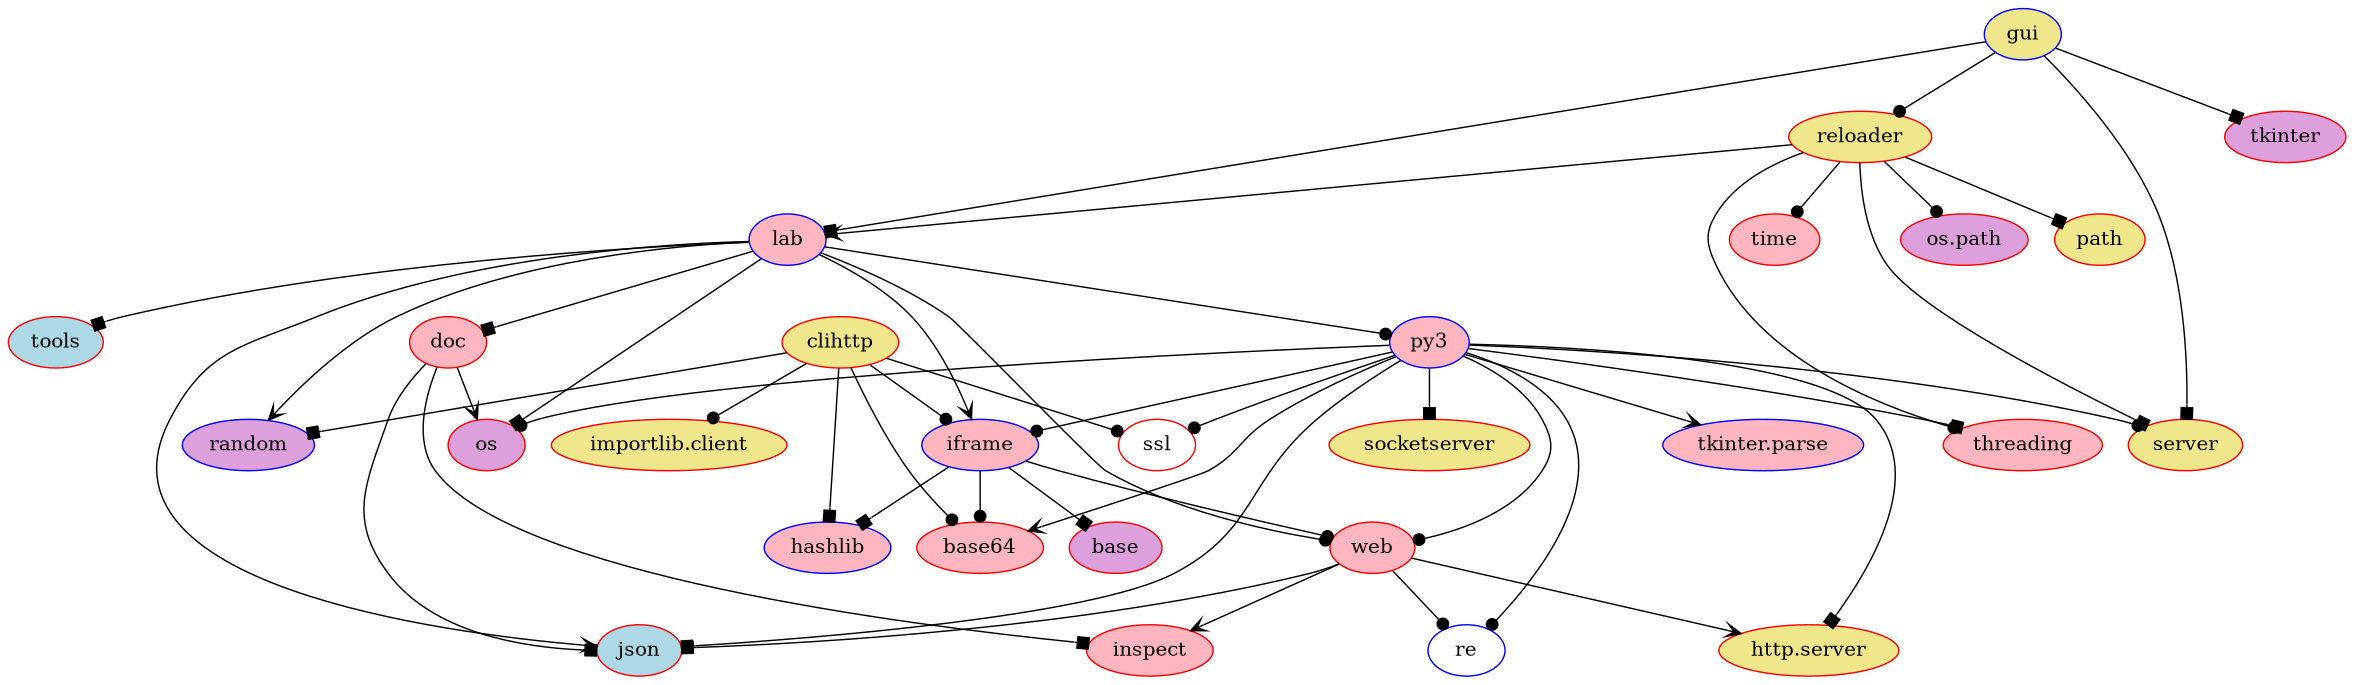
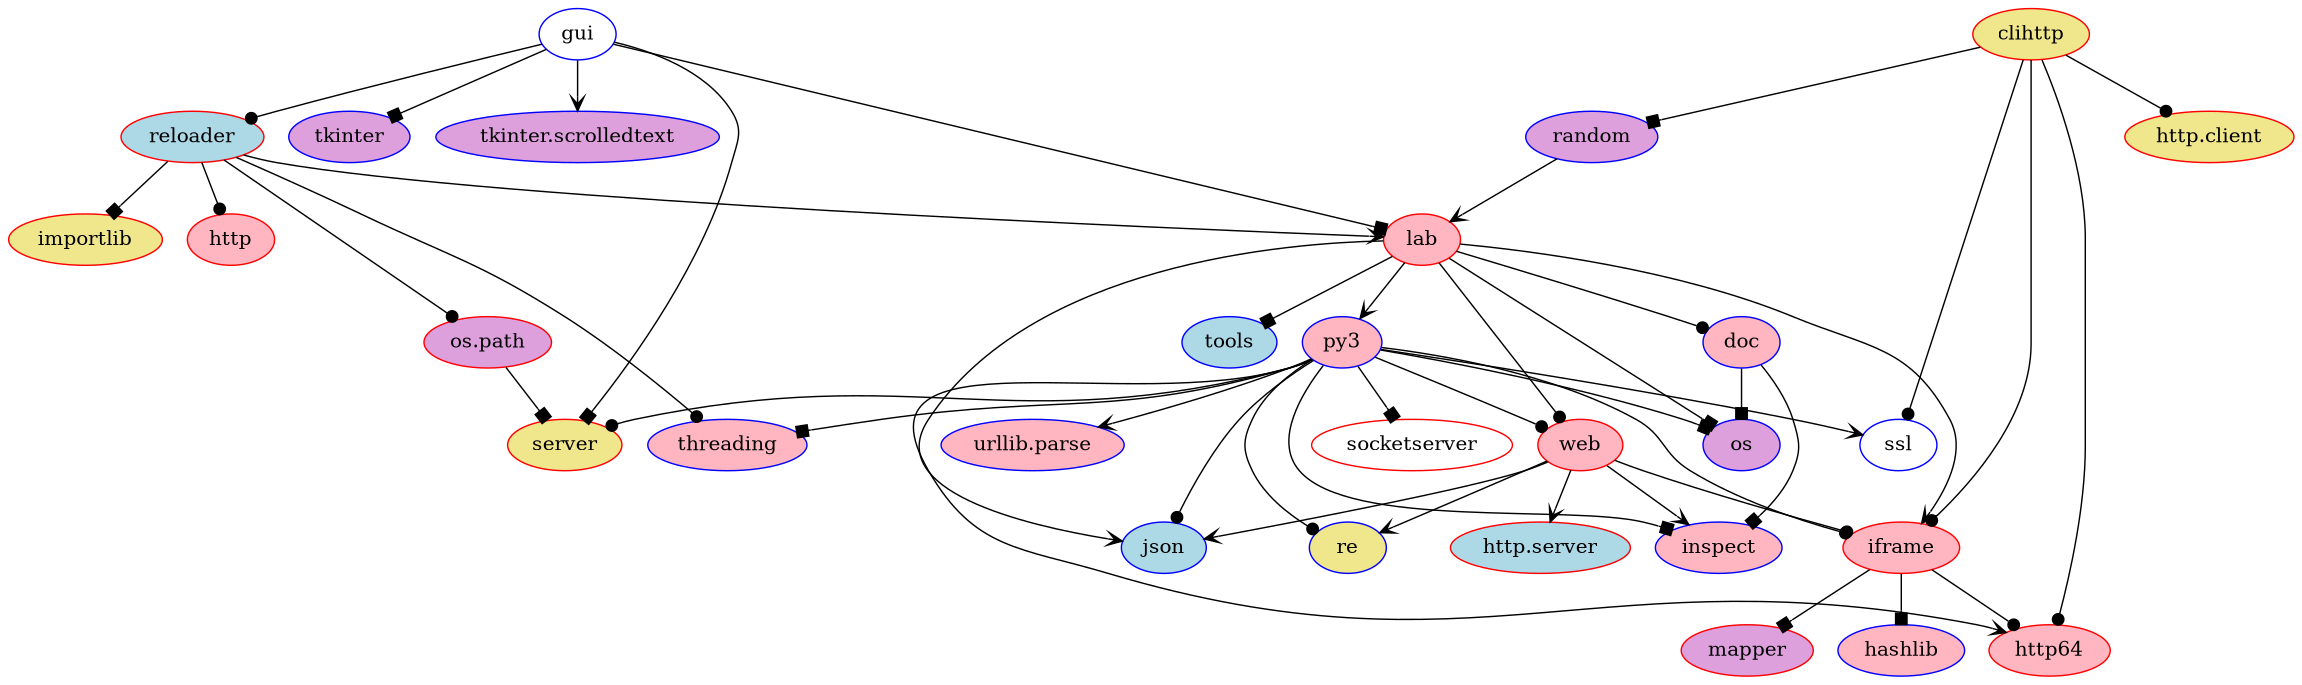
node "gui": fillcolor khaki -> white
node "tkinter.scrolledtext": added
node "reloader": fillcolor khaki -> lightblue
node "tkinter": color red -> blue
node "lab": color blue -> red
node "time": label "time" -> "http"
node "path": label "path" -> "importlib"
edge "lab" -> "random": reversed
edge "lab" -> "doc": arrowhead box -> dot
edge "lab" -> "py3": arrowhead dot -> vee
edge "reloader" -> "server": now "os.path" -> "server"
node "tools": color red -> blue
node "doc": color red -> blue
edge "py3" -> "os": arrowhead dot -> box
edge "py3" -> "http.server": now "py3" -> "inspect"
edge "doc" -> "os": arrowhead vee -> box
edge "py3" -> "ssl": arrowhead dot -> vee
edge "clihttp" -> "hashlib": removed
node "os": color red -> blue
node "importlib.client": label "importlib.client" -> "http.client"
node "iframe": color blue -> red
node "ssl": color red -> blue
node "socketserver": fillcolor khaki -> white
node "tkinter.parse": label "tkinter.parse" -> "urllib.parse"
node "threading": color red -> blue
edge "iframe" -> "web": reversed
node "base64": label "base64" -> "http64"
node "base": label "base" -> "mapper"
edge "doc" -> "json": removed
edge "web" -> "re": arrowhead dot -> vee
edge "py3" -> "json": arrowhead box -> dot
edge "web" -> "json": arrowhead box -> vee
node "json": color red -> blue
node "inspect": color red -> blue
node "re": fillcolor white -> khaki
node "http.server": fillcolor khaki -> lightblue
